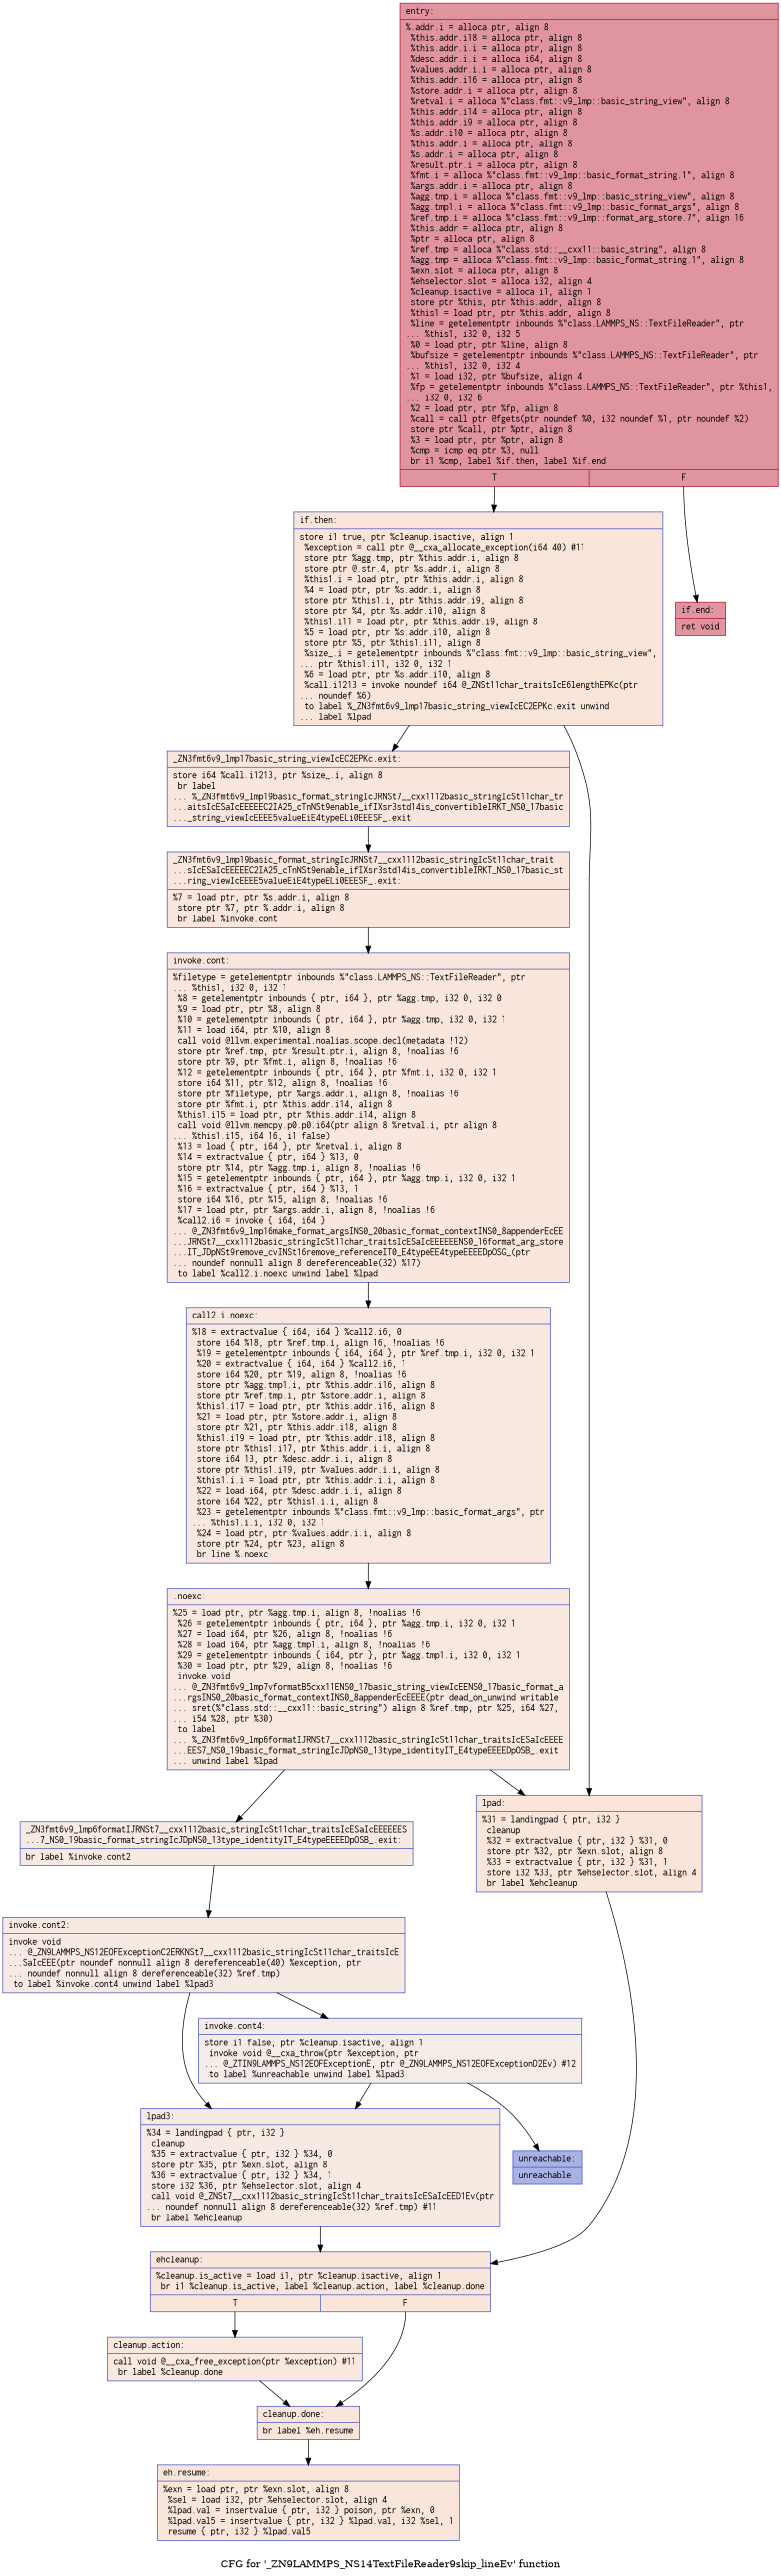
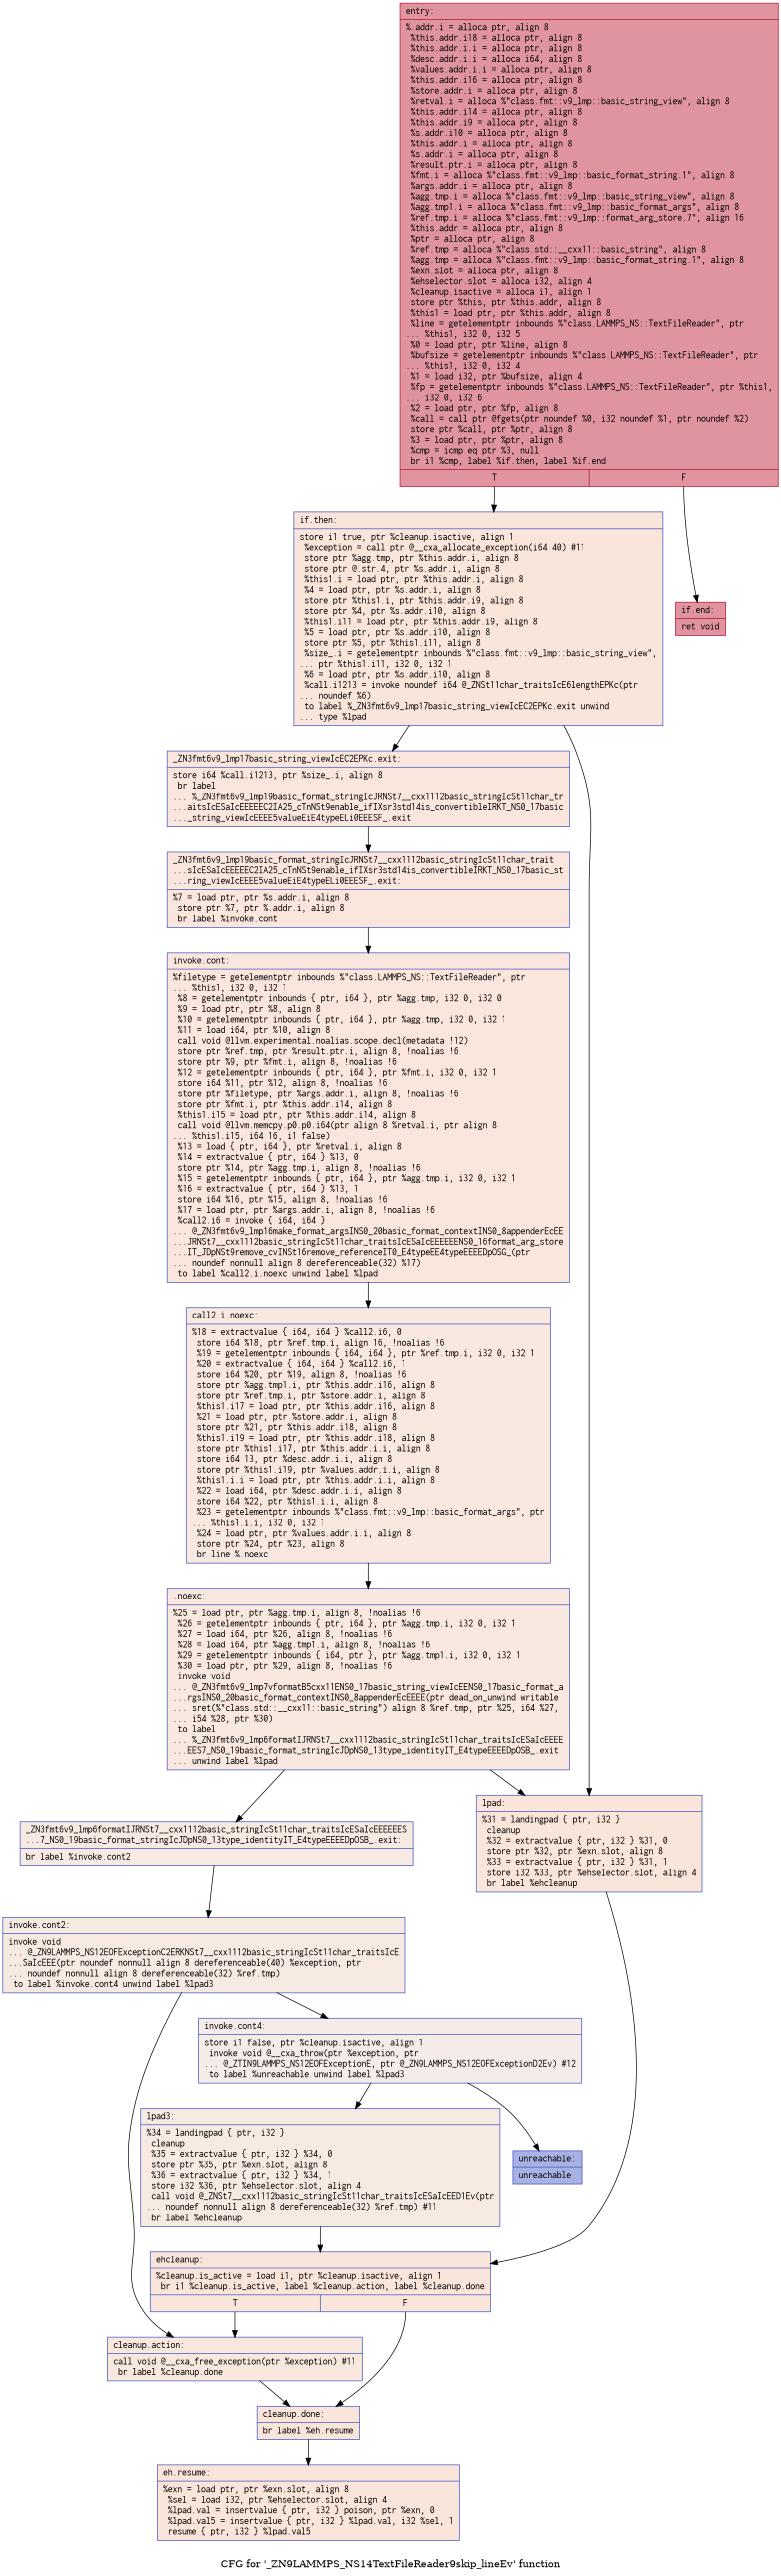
node "if.then:": text "... label %lpad" -> "... type %lpad"
edge "invoke.cont2:" -> "lpad3:": now "invoke.cont2:" -> "cleanup.action:"
